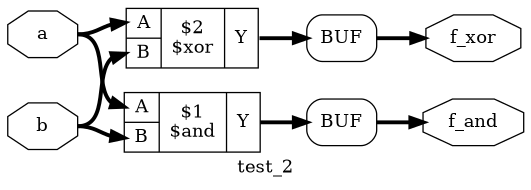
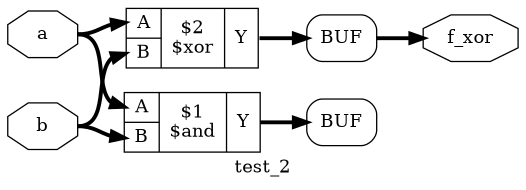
node "f_and": removed
